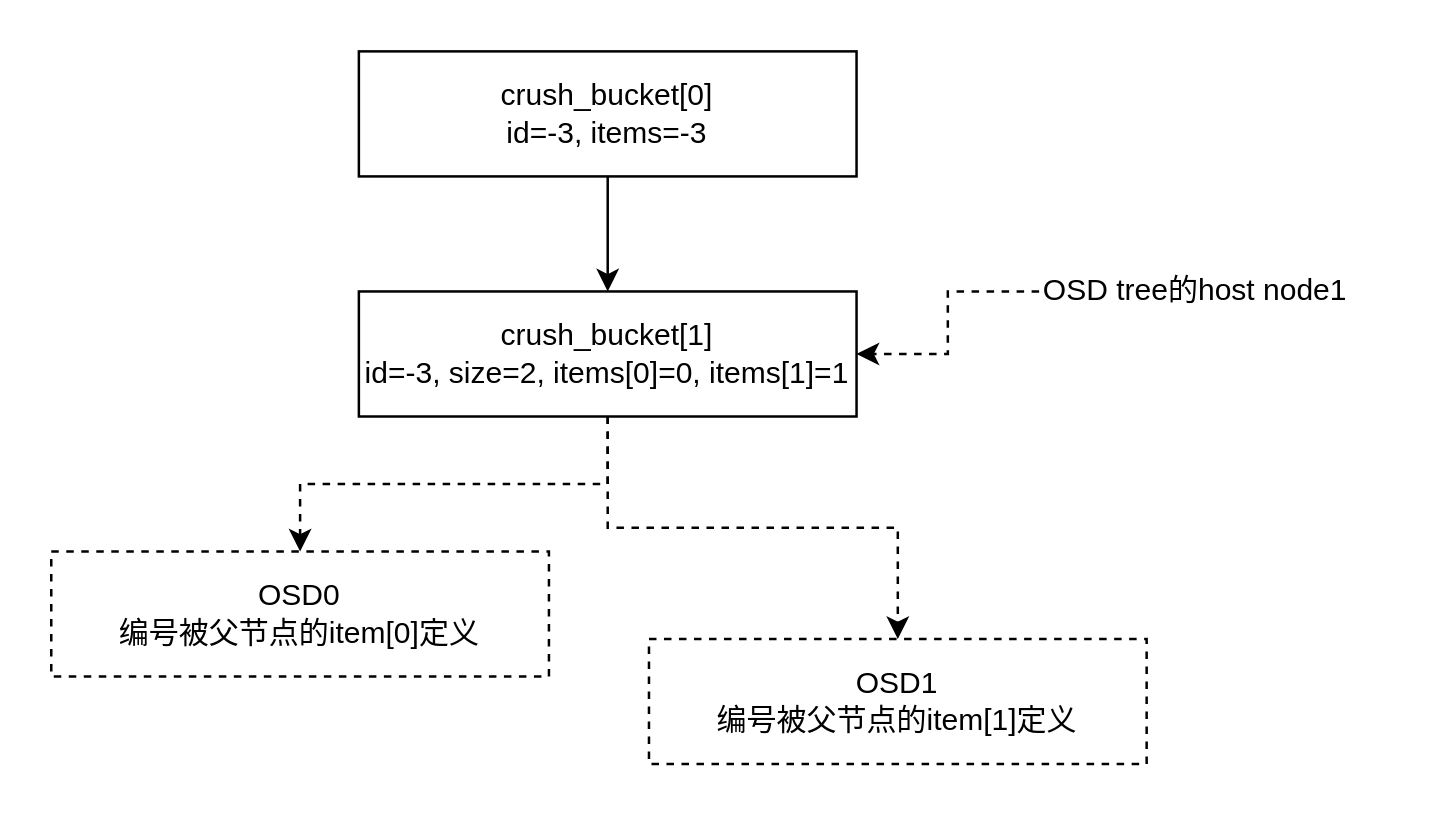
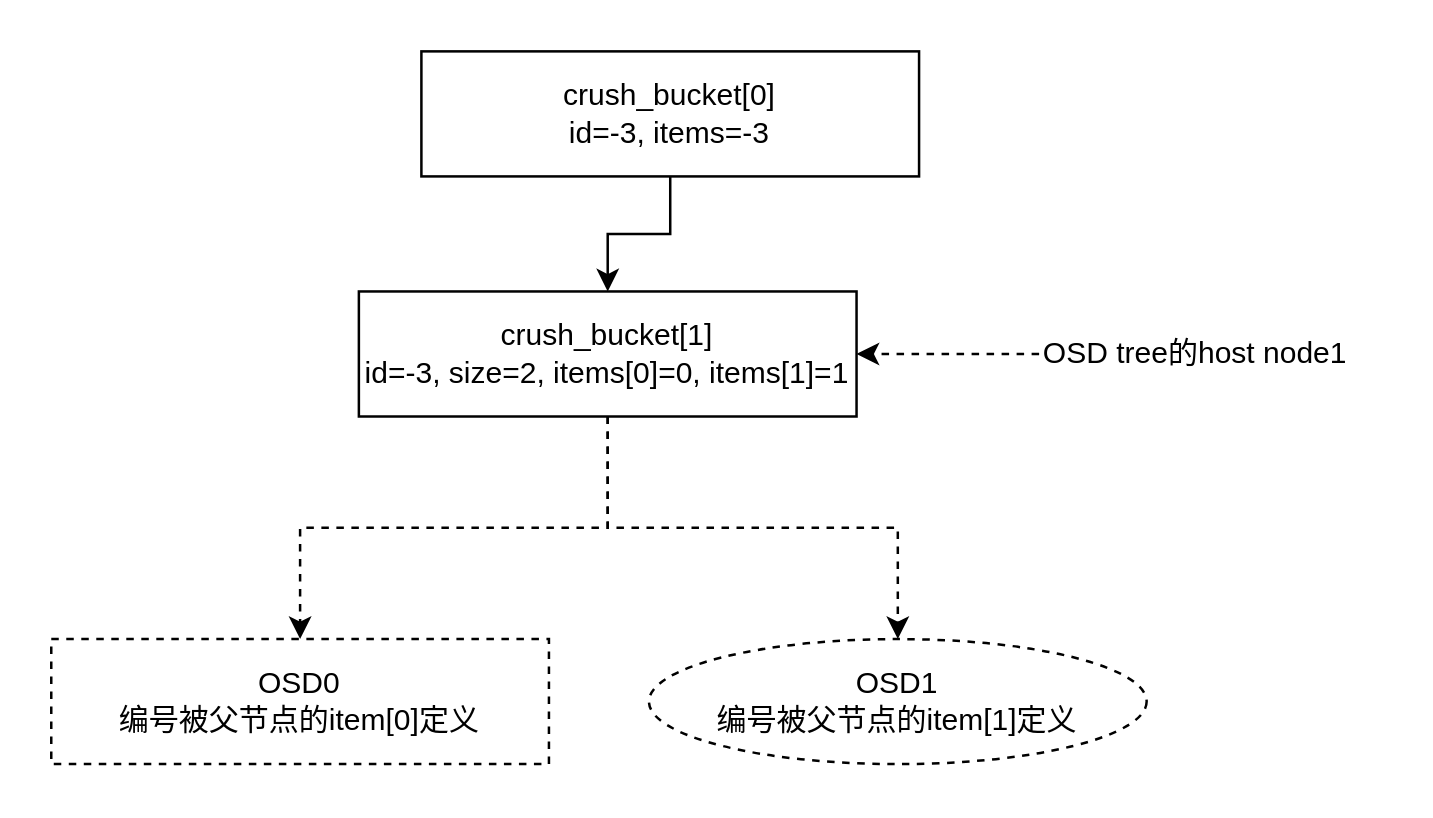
node "crush_bucket[0] id=-3, items=-3": moved (608, 114) -> (670, 114)
node "OSD tree的host node1": moved (1209, 291) -> (1209, 354)
node "OSD0 编号被父节点的item[0]定义": moved (300, 614) -> (300, 701)
node "OSD1 编号被父节点的item[1]定义": shape rectangle -> ellipse
